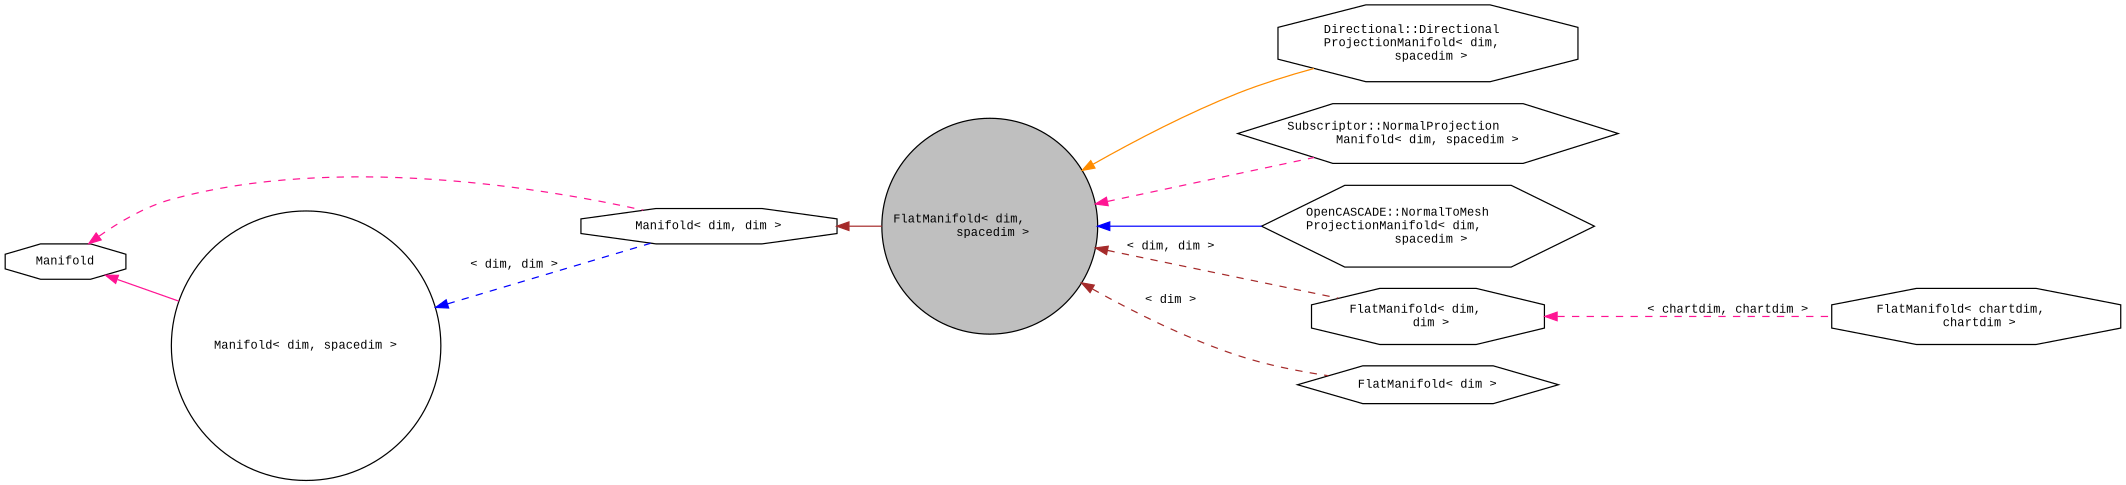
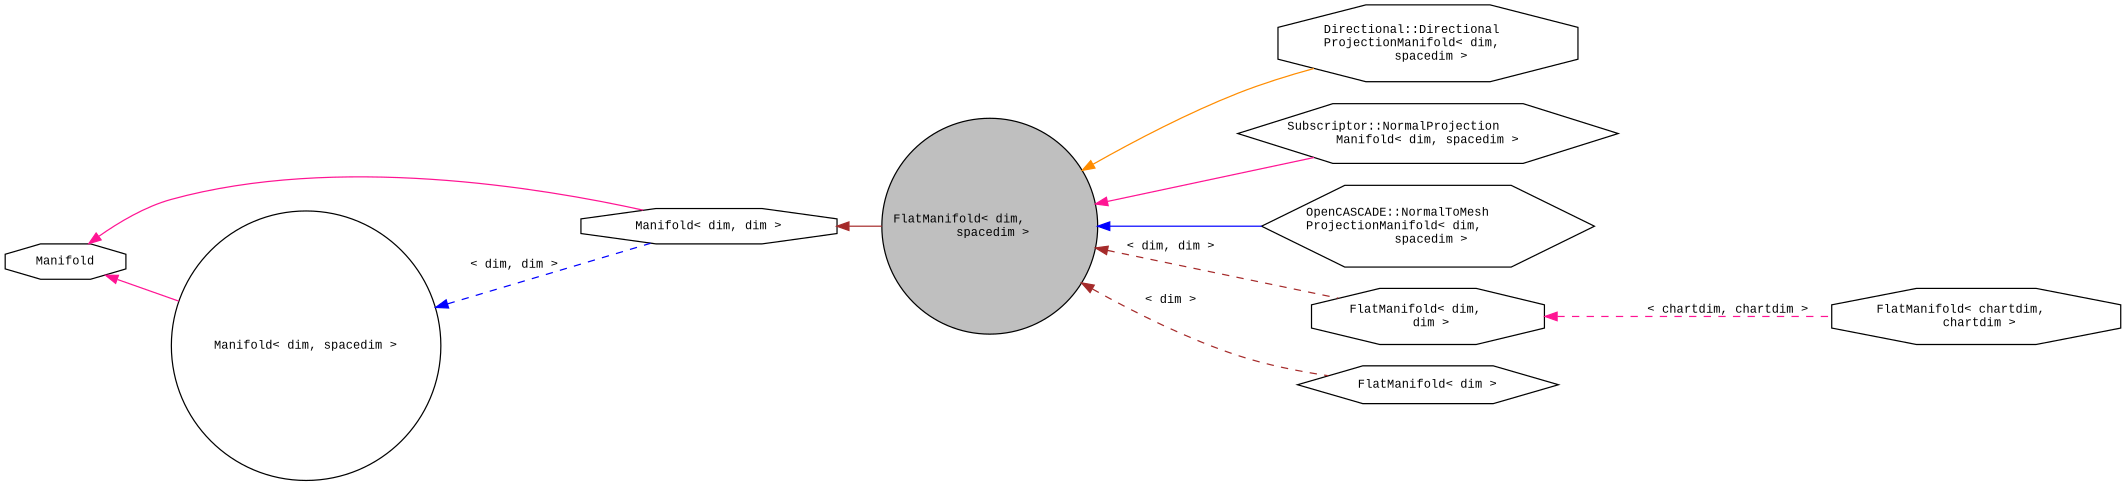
edge "Manifold< dim, dim >" -> "Manifold": style dashed -> solid
edge "Subscriptor::NormalProjection Manifold< dim, spacedim >" -> "FlatManifold< dim, spacedim >": style dashed -> solid
